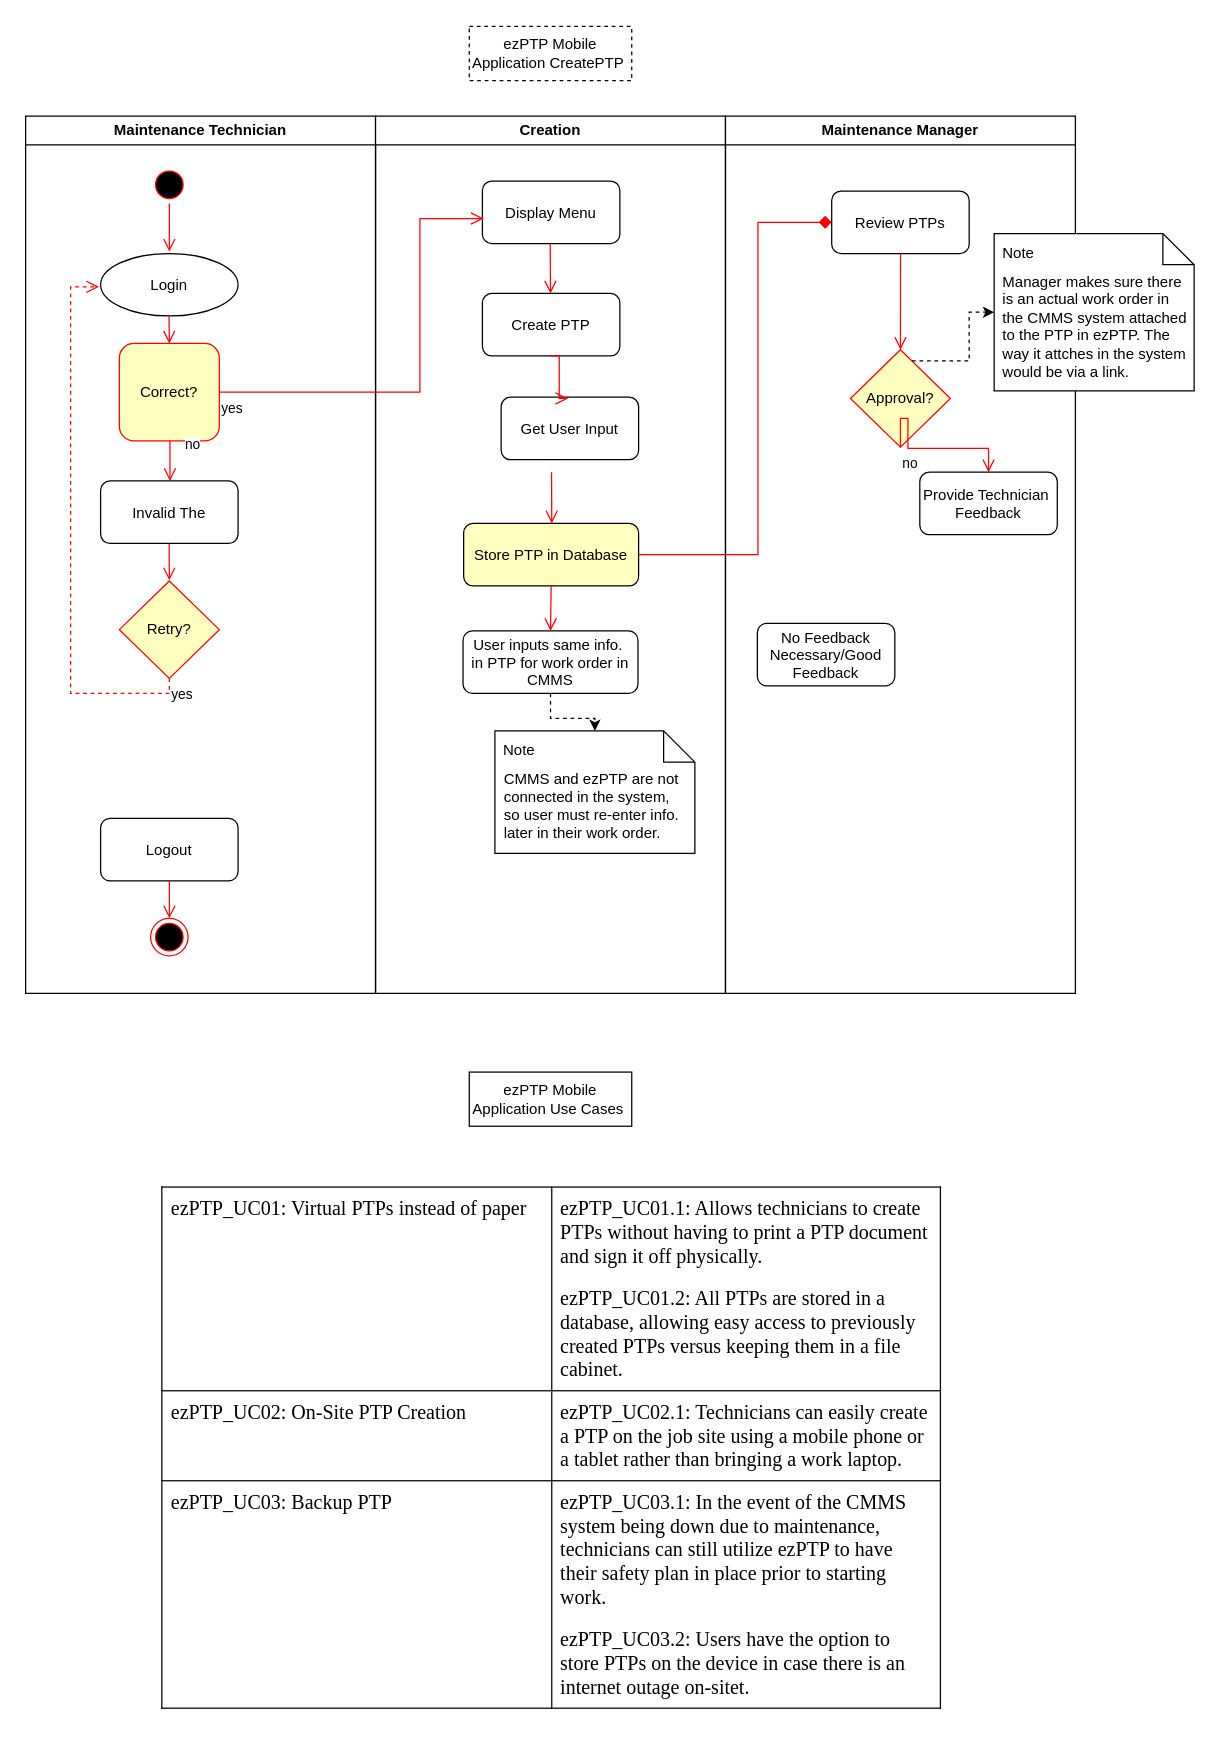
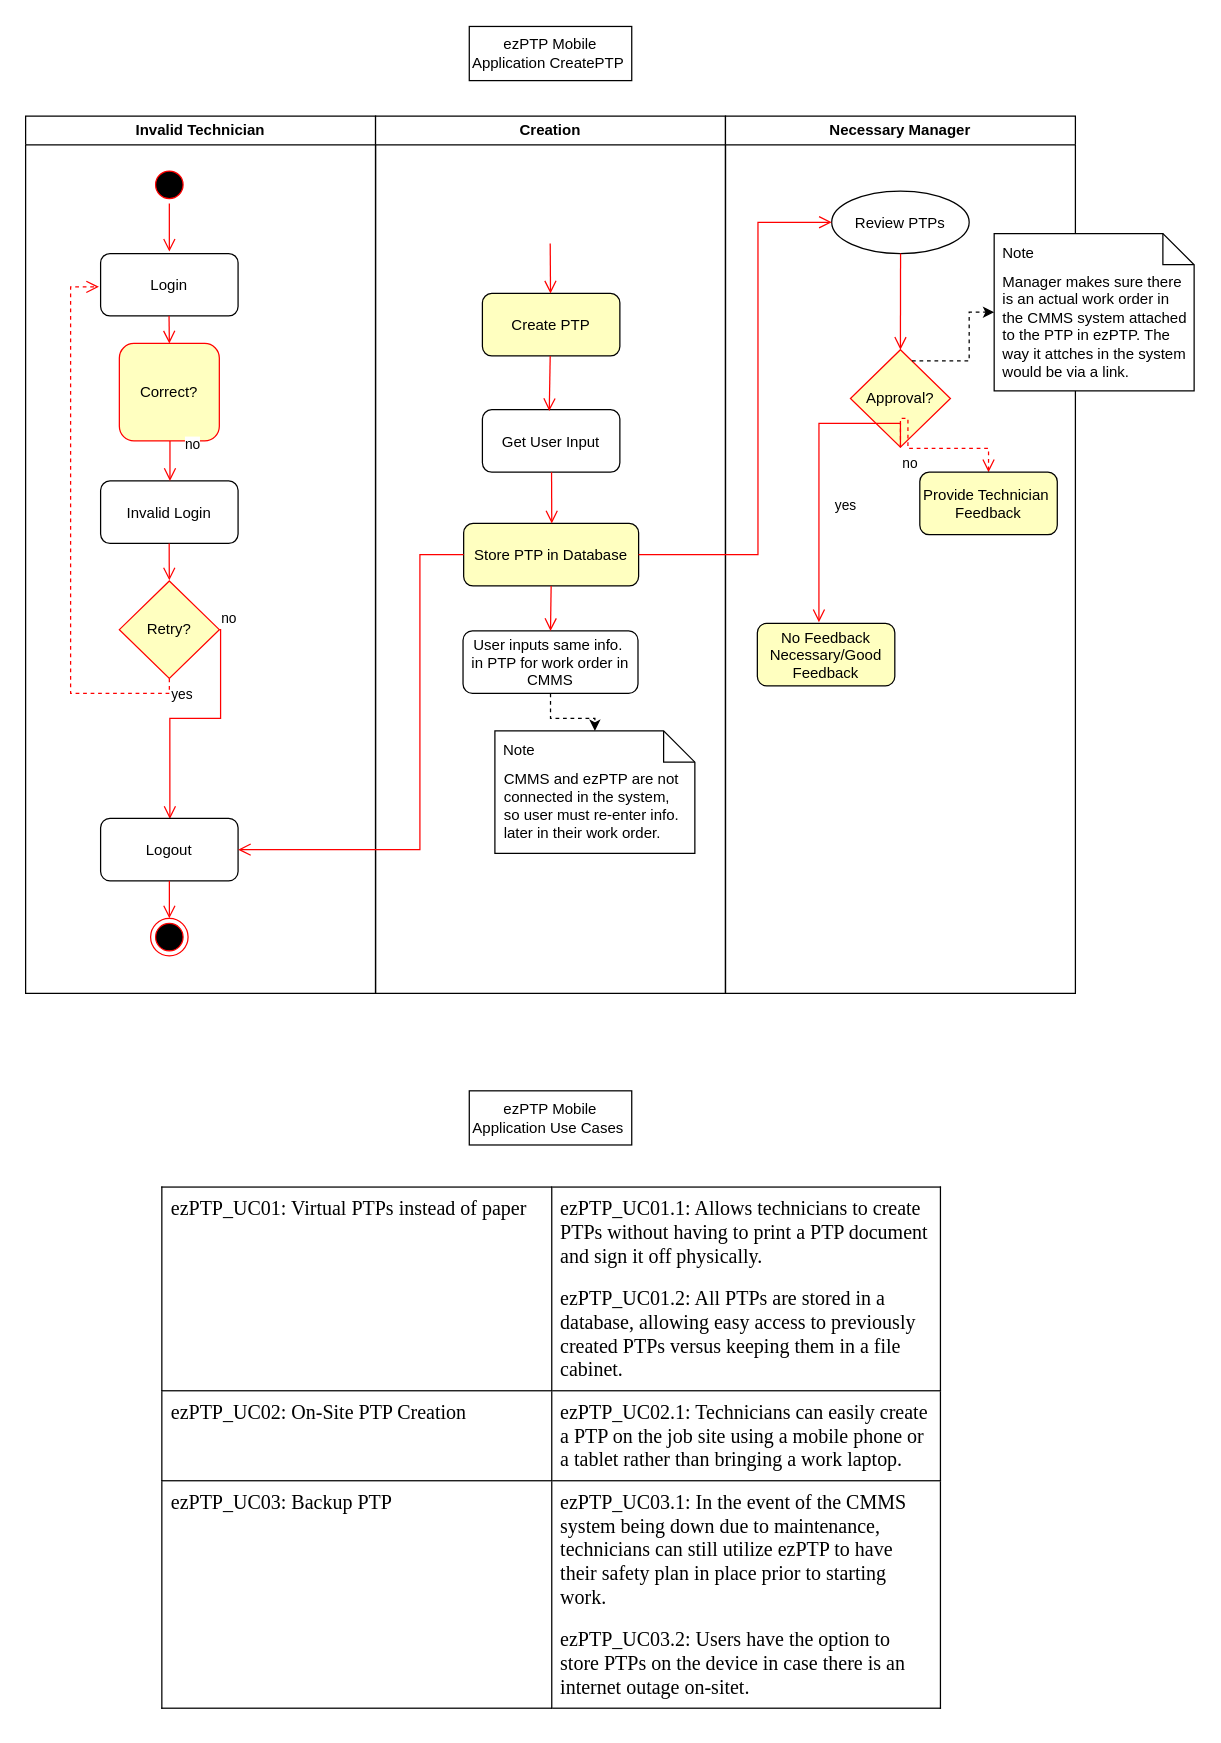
node "ezPTP Mobile Application CreatePTP": style dashed -> solid
node "Maintenance Technician": label "Maintenance Technician" -> "Invalid Technician"
node "Maintenance Manager": label "Maintenance Manager" -> "Necessary Manager"
node "Display Menu": removed
edge "Store PTP in Database" -> "Review PTPs": arrowhead diamond -> open
node "Review PTPs": shape rounded rectangle -> ellipse
node "Login": shape ellipse -> rounded rectangle
node "Create PTP": fillcolor #ffffff -> #ffffc0
edge "Correct?" -> "Display Menu": removed, label "yes"
node "Get User Input": moved (570, 428) -> (551, 441)
edge "Approval?" -> "Provide Technician Feedback": style solid -> dashed
edge "Approval?" -> "No Feedback Necessary/Good Feedback": added, label "yes"
node "Provide Technician Feedback": fillcolor #ffffff -> #ffffc0
node "Invalid The": label "Invalid The" -> "Invalid Login"
node "No Feedback Necessary/Good Feedback": fillcolor #ffffff -> #ffffc0
edge "Retry?" -> "Logout": added, label "no"
edge "Store PTP in Database" -> "Logout": added
node "ezPTP Mobile Application Use Cases": moved (551, 1099) -> (551, 1118)
